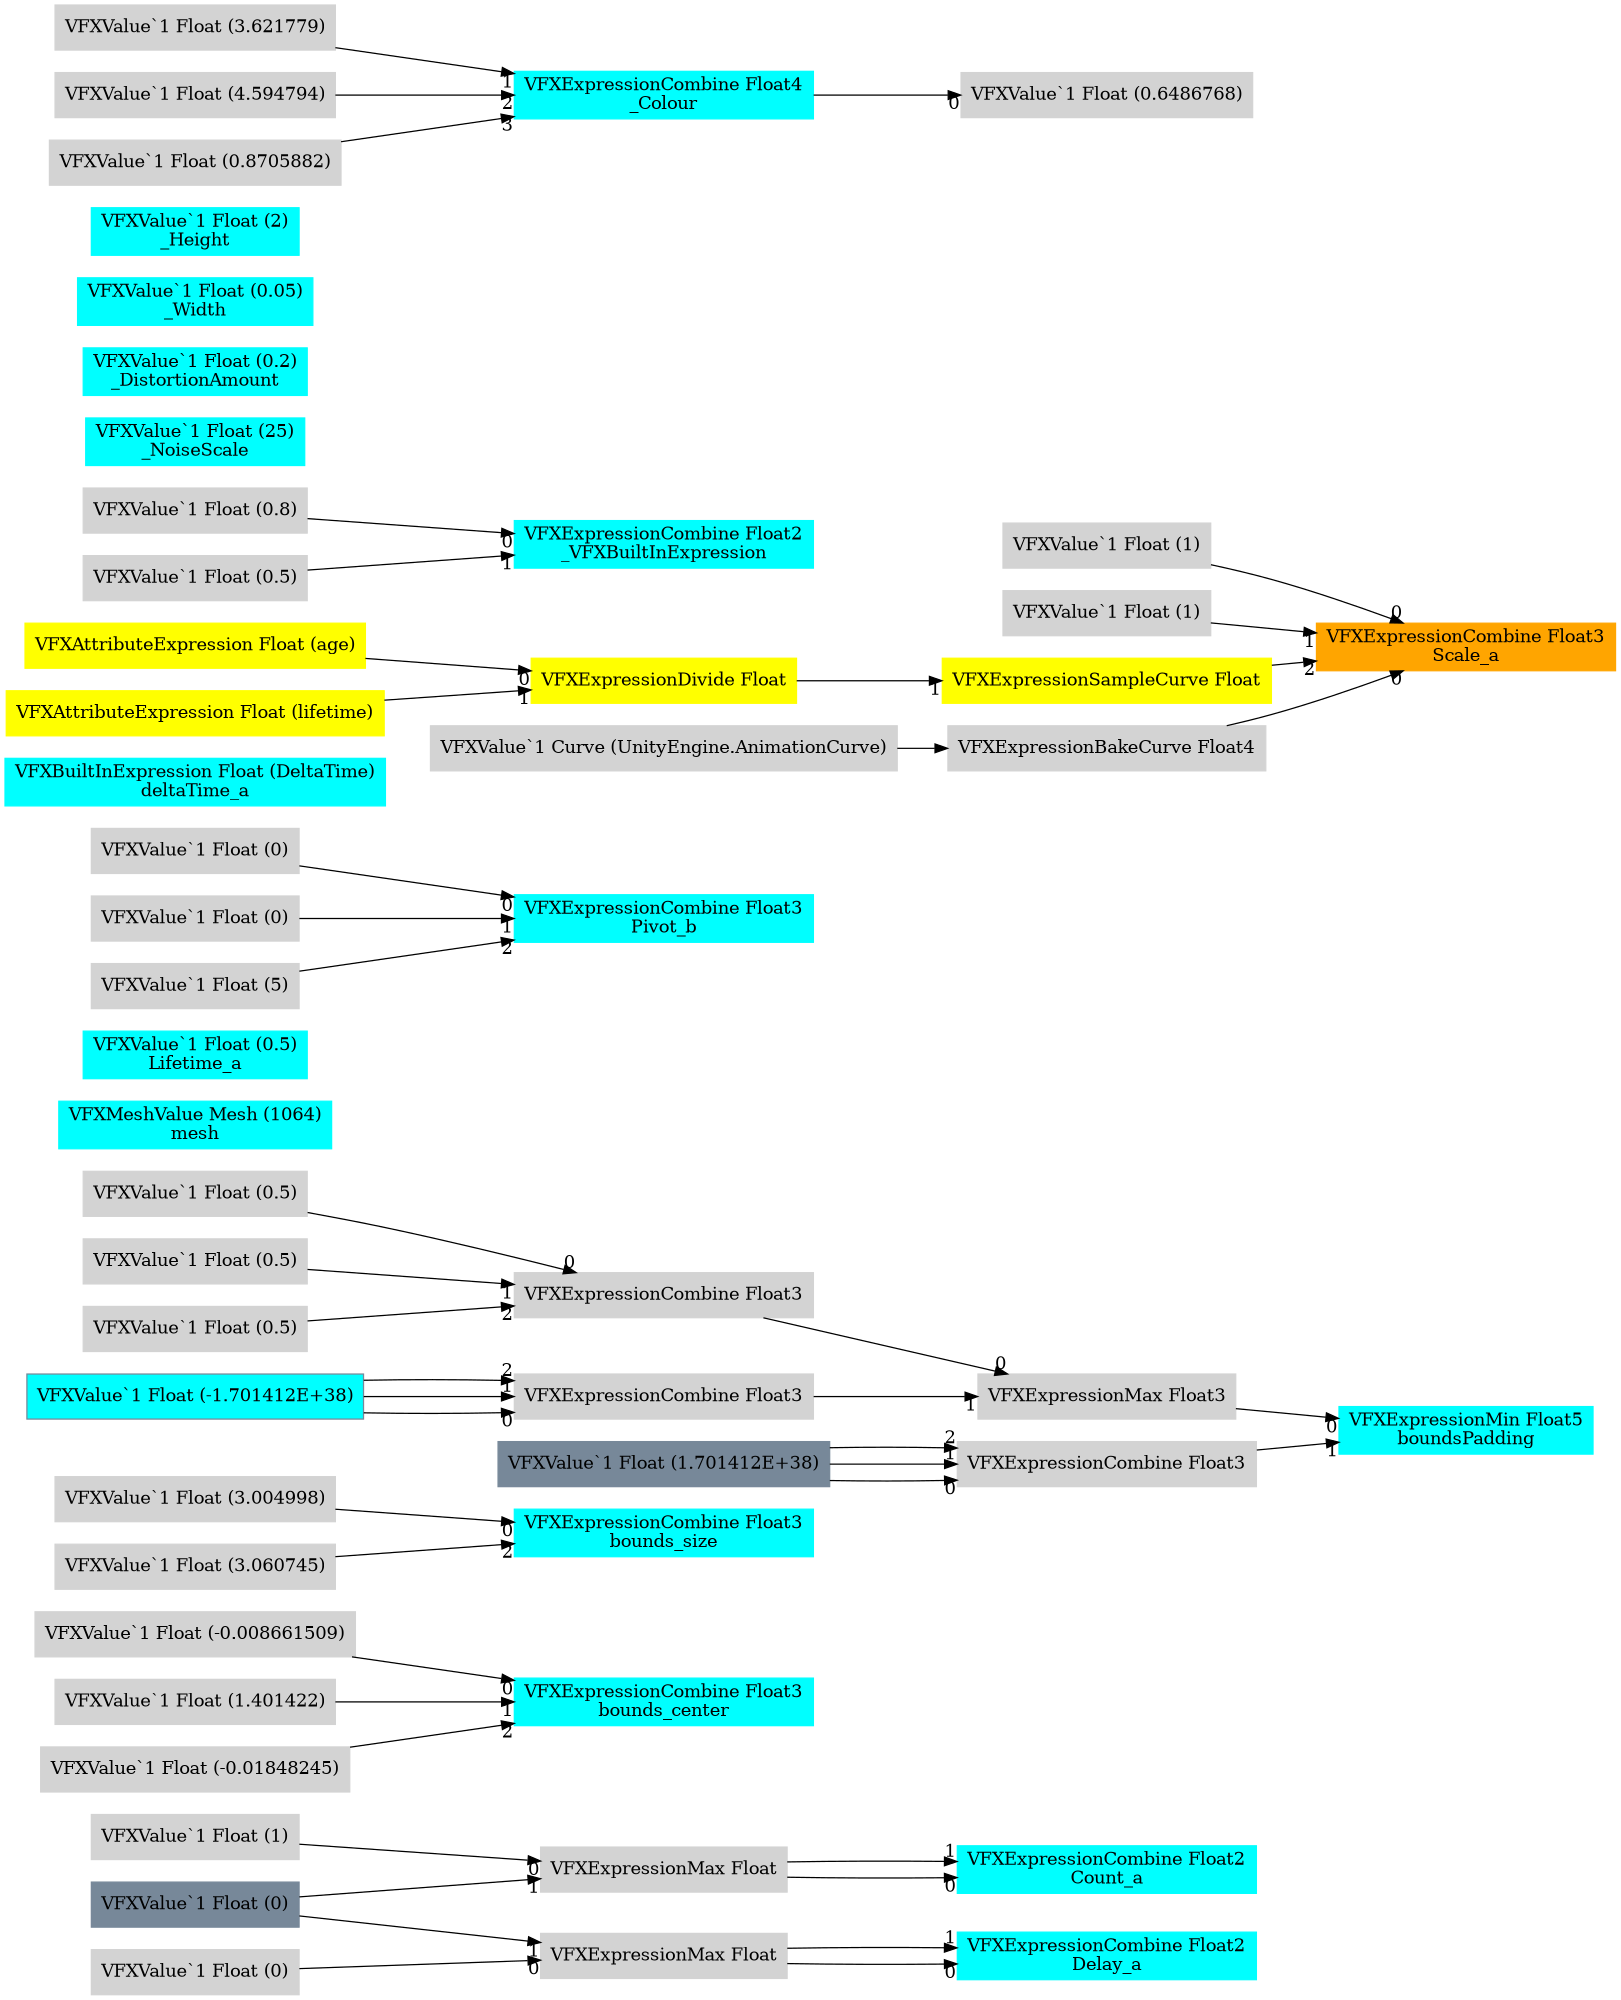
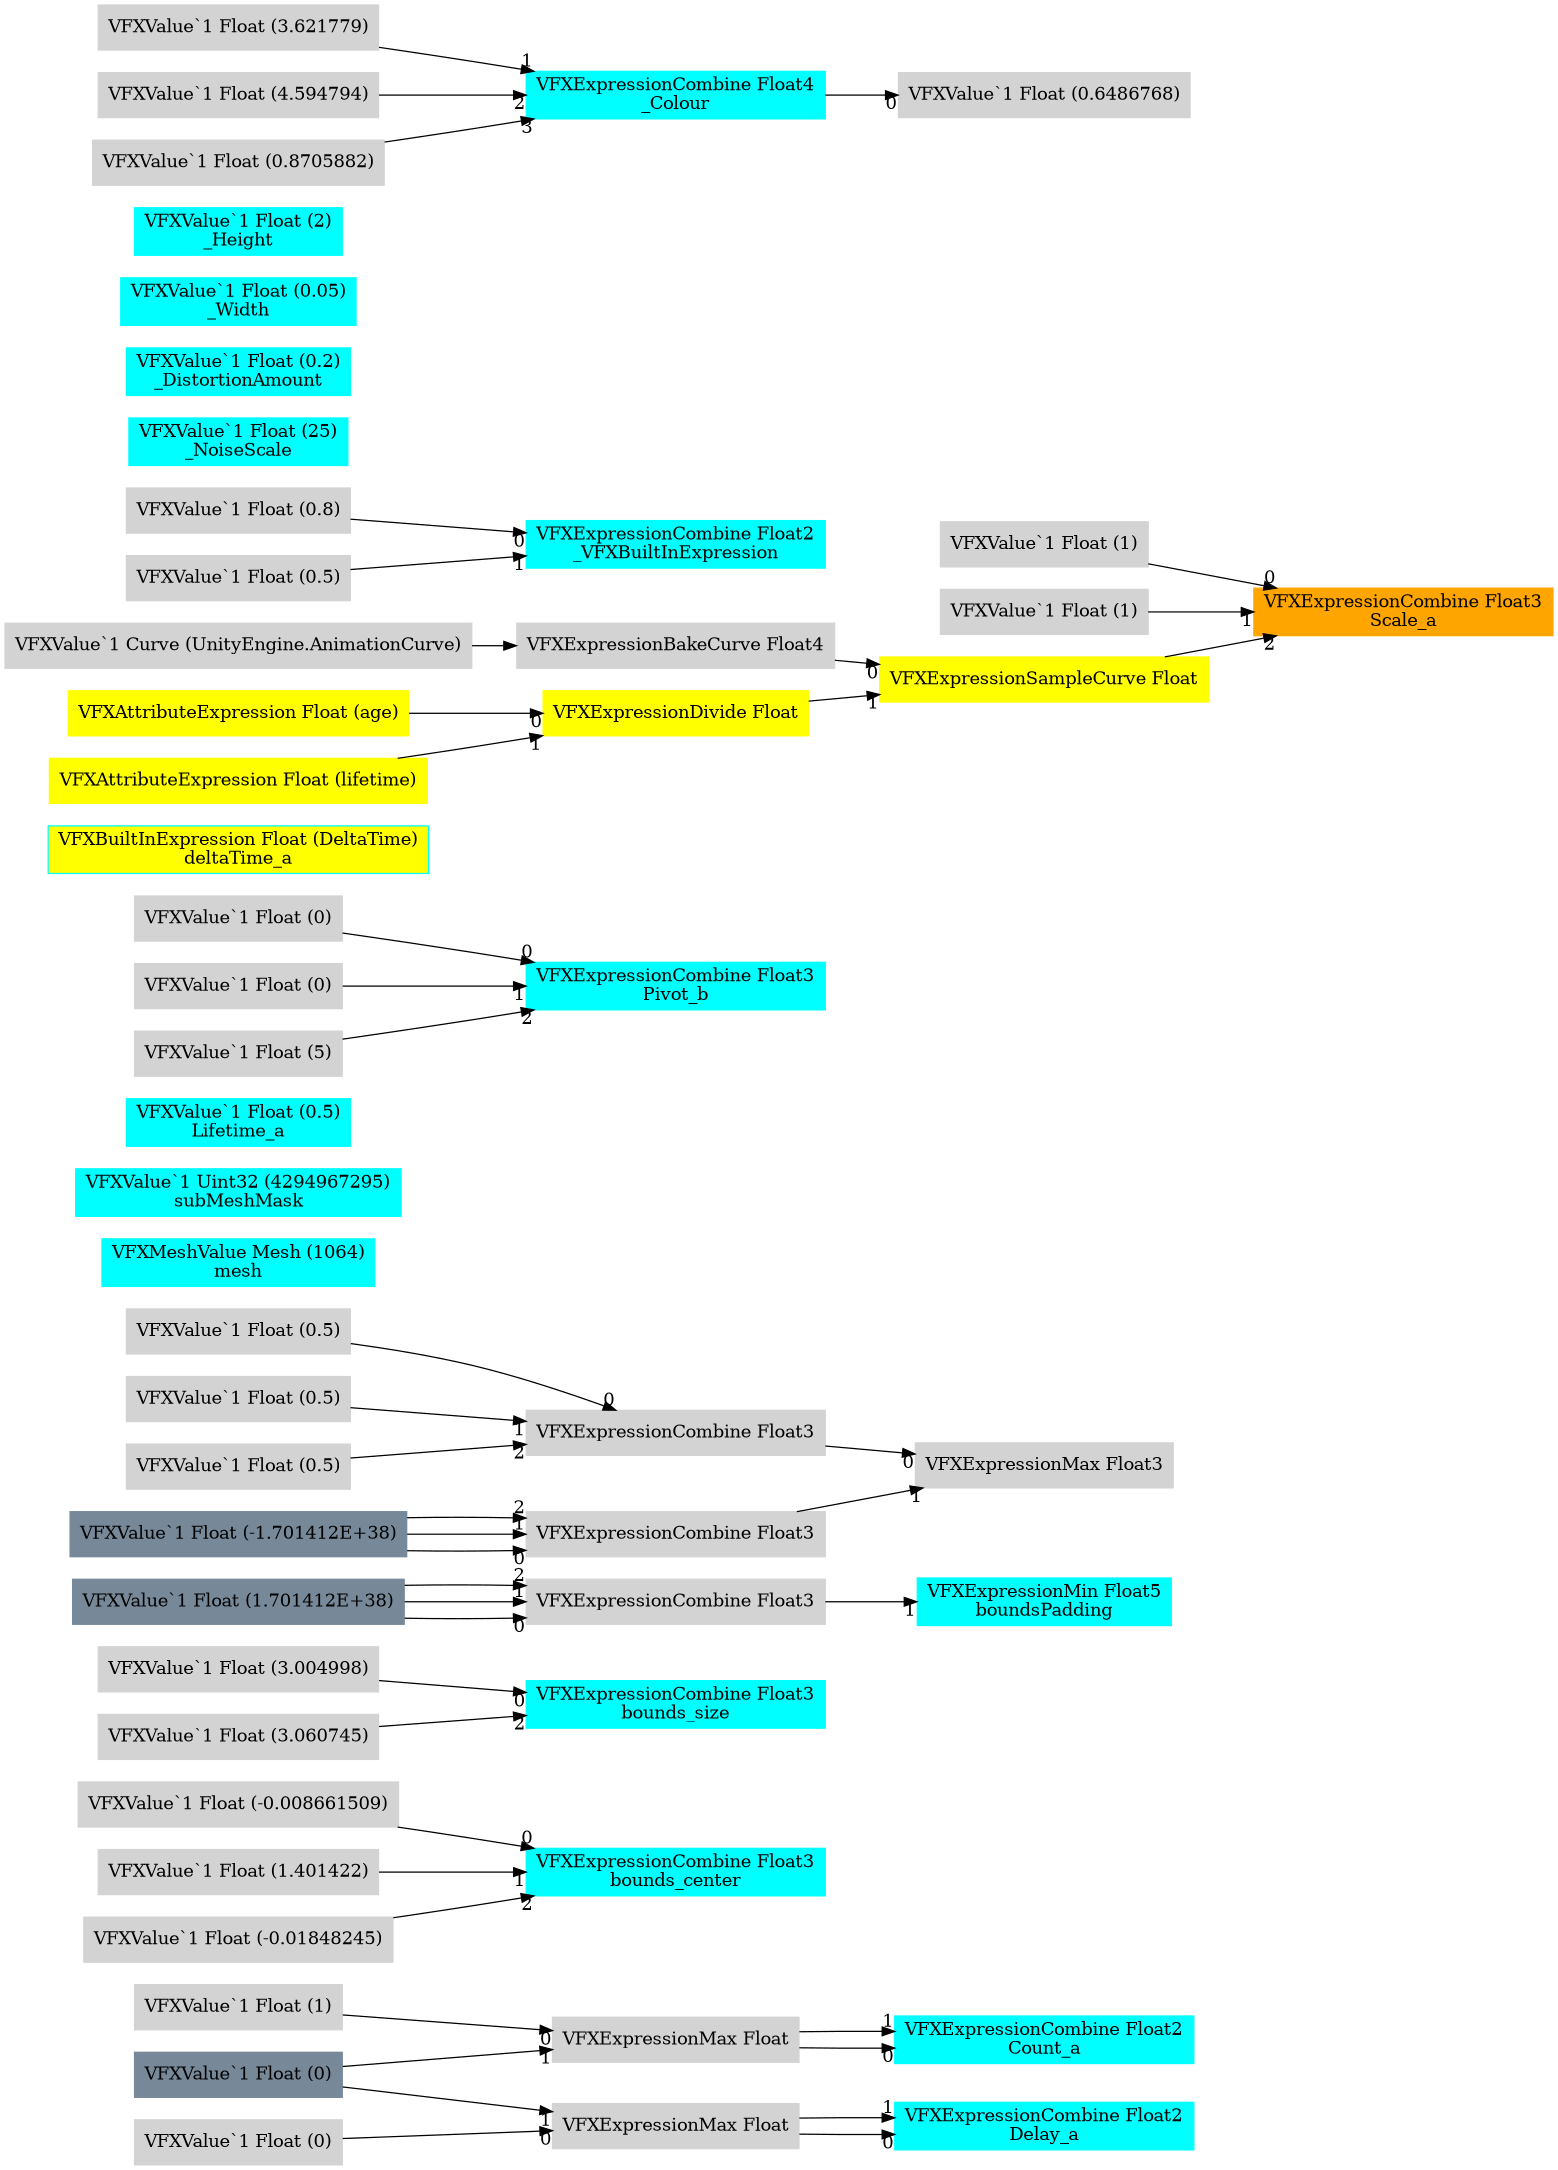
edge "VFXExpressionBakeCurve Float4" -> "VFXExpressionCombine Float3 Scale_a": now "VFXExpressionBakeCurve Float4" -> "VFXExpressionSampleCurve Float"
node "VFXBuiltInExpression Float (DeltaTime) deltaTime_a": fillcolor cyan -> yellow
node "VFXValue`1 Uint32 (4294967295) subMeshMask": added
node "VFXValue`1 Float (-1.701412E+38)": fillcolor cyan -> lightslategray
edge "VFXExpressionMax Float3" -> "VFXExpressionMin Float5 boundsPadding": removed
